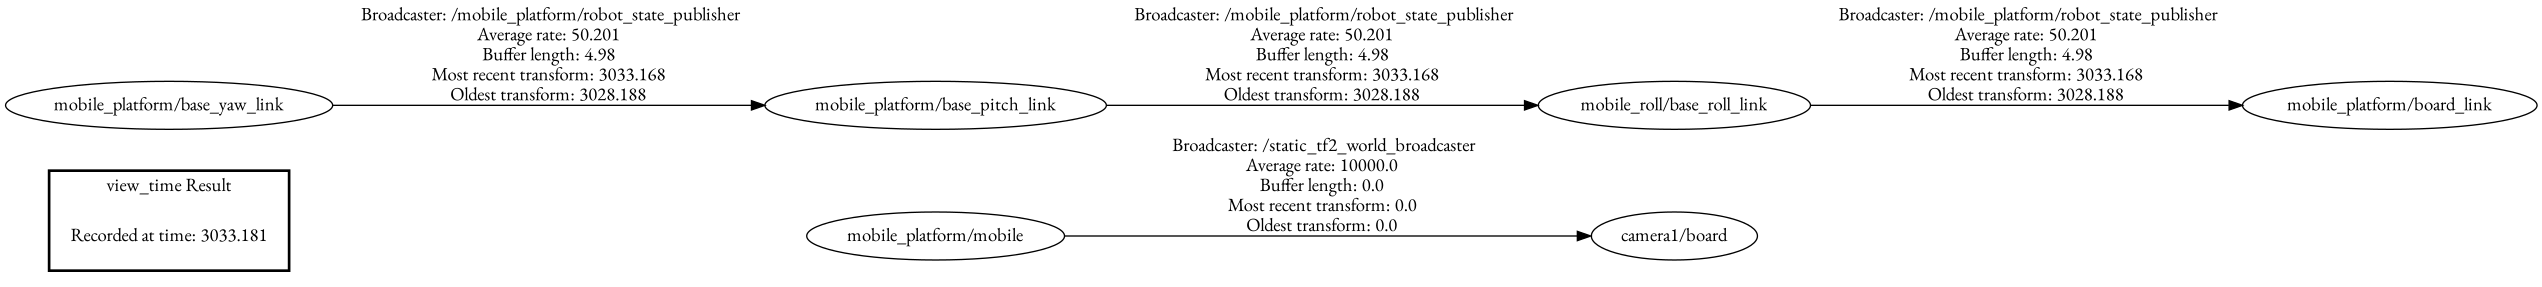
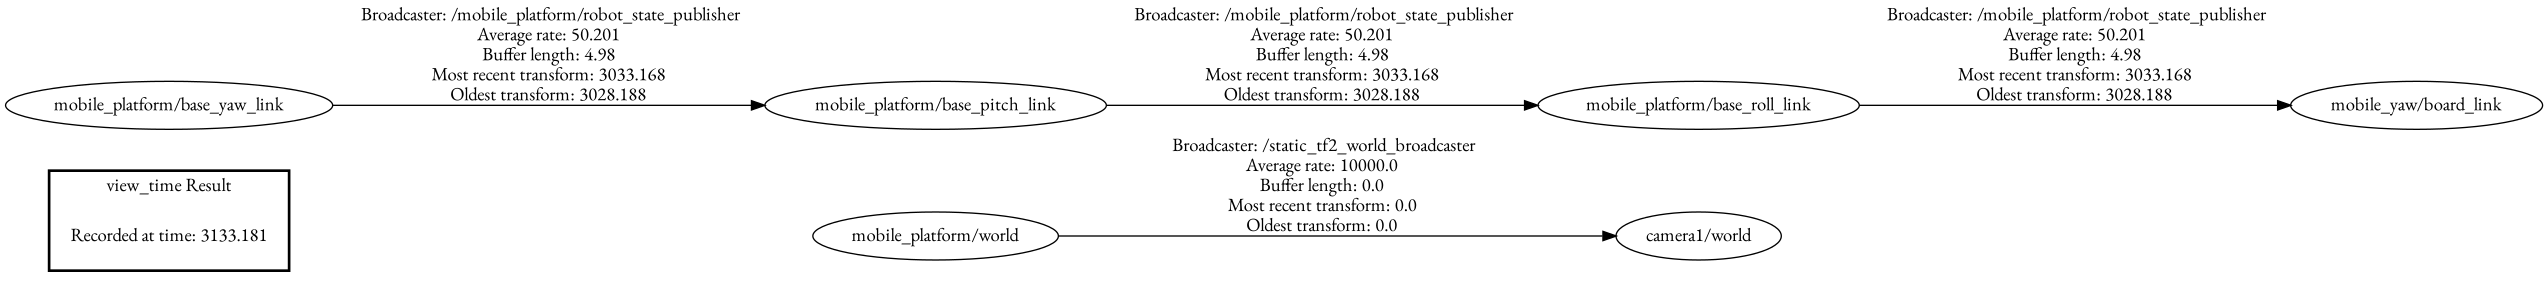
node "mobile_roll/base_roll_link": label "mobile_roll/base_roll_link" -> "mobile_platform/base_roll_link"
node "mobile_platform/board_link": label "mobile_platform/board_link" -> "mobile_yaw/board_link"
node "Recorded at time: 3033.181": label "Recorded at time: 3033.181" -> "Recorded at time: 3133.181"
node "mobile_platform/mobile": label "mobile_platform/mobile" -> "mobile_platform/world"
node "camera1/board": label "camera1/board" -> "camera1/world"
